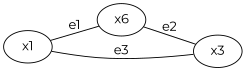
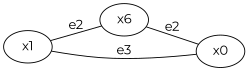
edge "x6" -- "x1": label "e1" -> "e2"
node "x3": label "x3" -> "x0"
